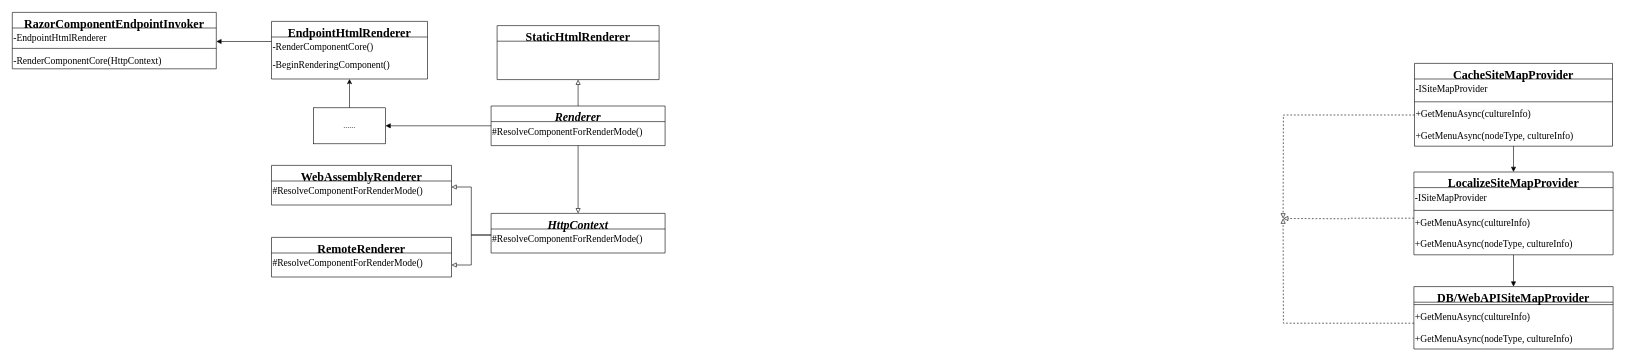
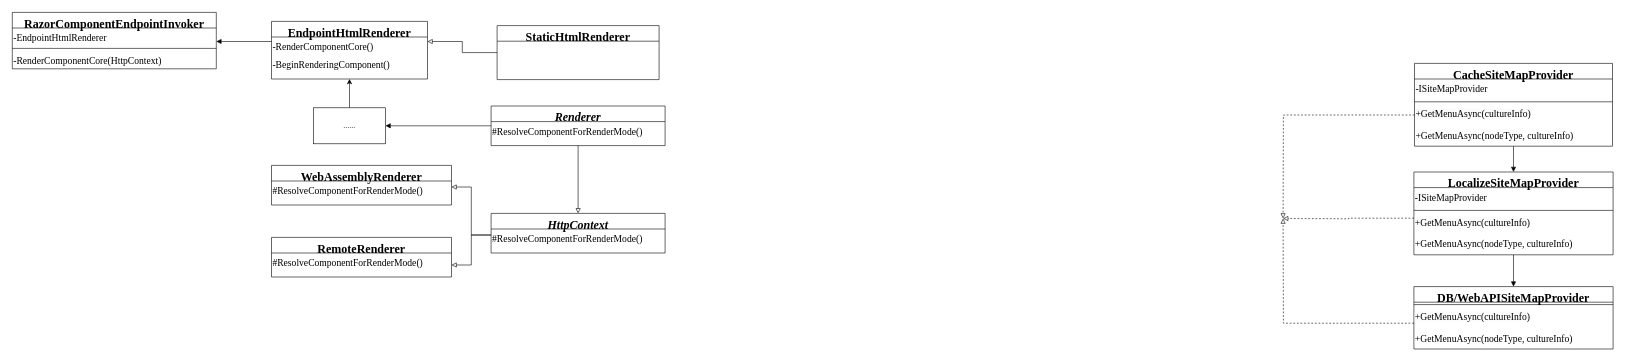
edge "StaticHtmlRenderer" -> "-RenderComponentCore()": added
edge "Renderer" -> "StaticHtmlRenderer": removed
